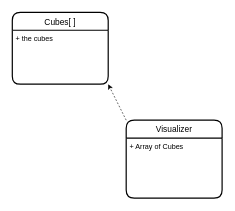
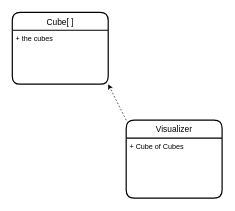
node "Cubes[ ]": label "Cubes[ ]" -> "Cube[ ]"
node "+ Array of Cubes": label "+ Array of Cubes" -> "+ Cube of Cubes"
